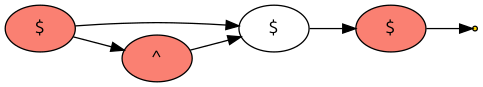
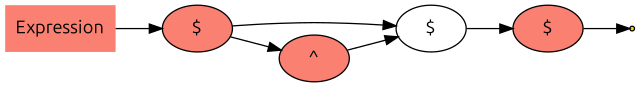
node "Expression": added
